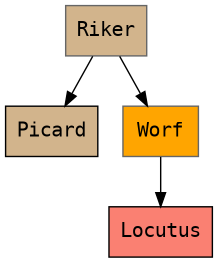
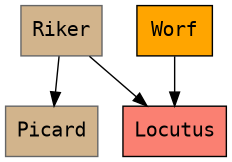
edge "Riker" -> "Worf": now "Riker" -> "Locutus"
node "Picard": color black -> gray40
node "Worf": color gray40 -> black
